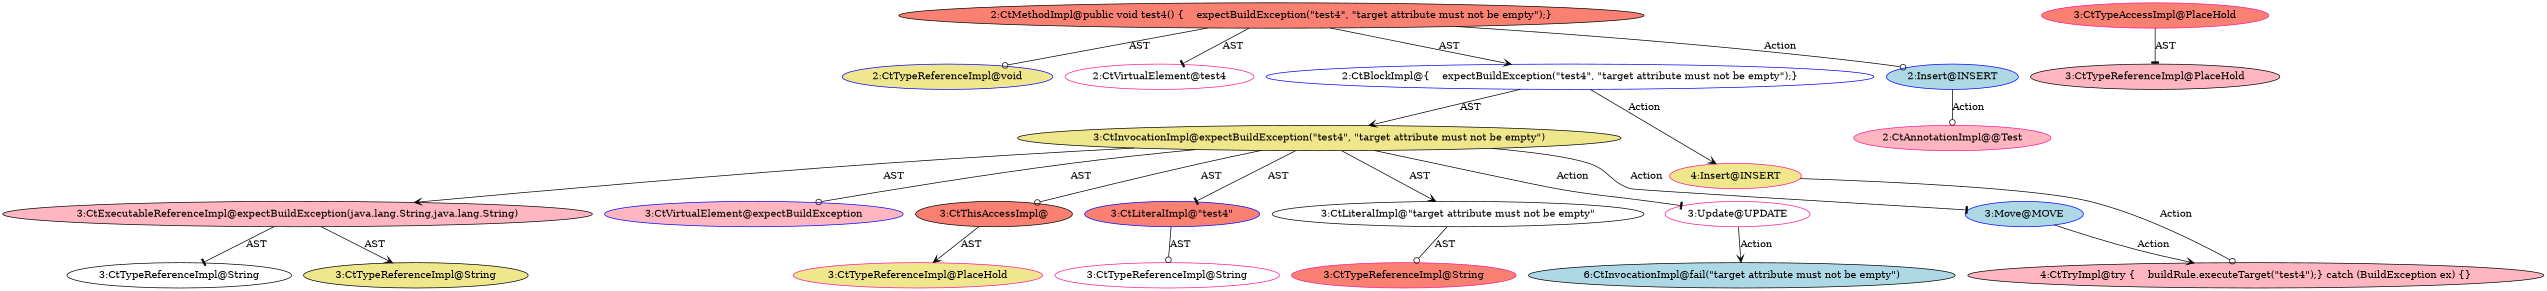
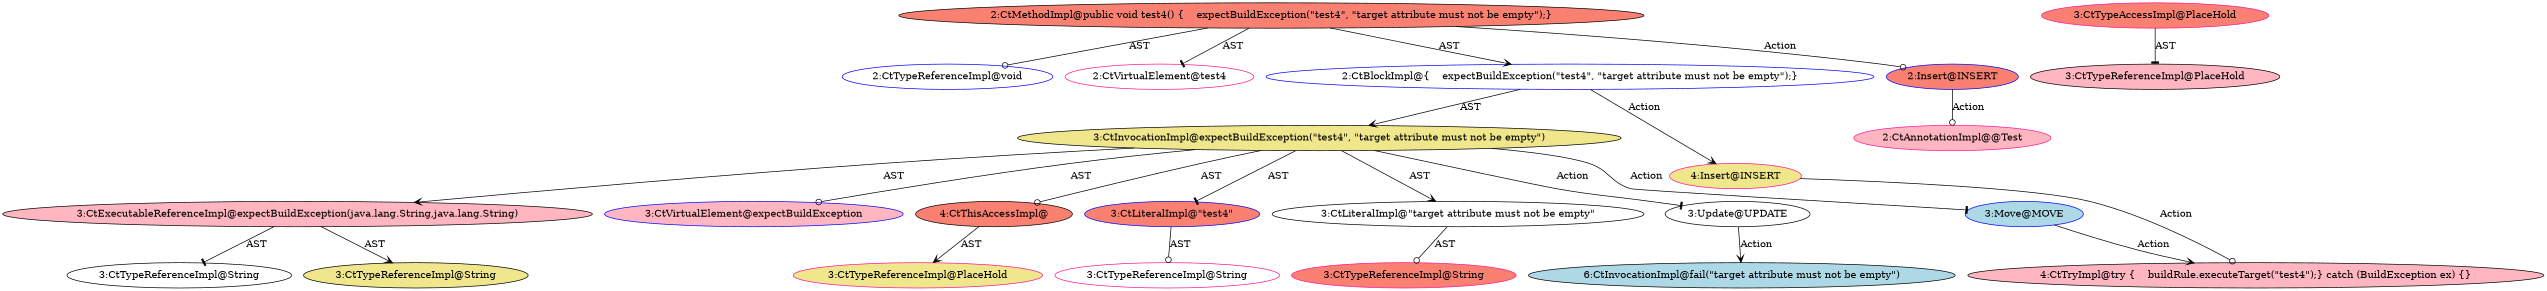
node "2:CtTypeReferenceImpl@void": fillcolor khaki -> white
node "2:Insert@INSERT": fillcolor lightblue -> salmon
node "3:CtThisAccessImpl@": label "3:CtThisAccessImpl@" -> "4:CtThisAccessImpl@"
node "3:Update@UPDATE": color deeppink -> black
